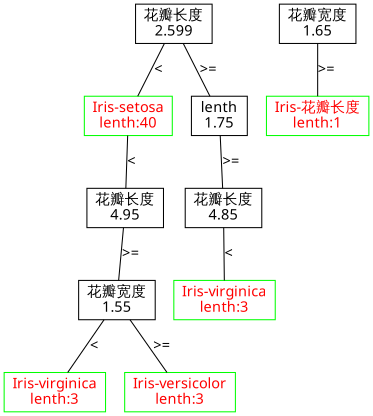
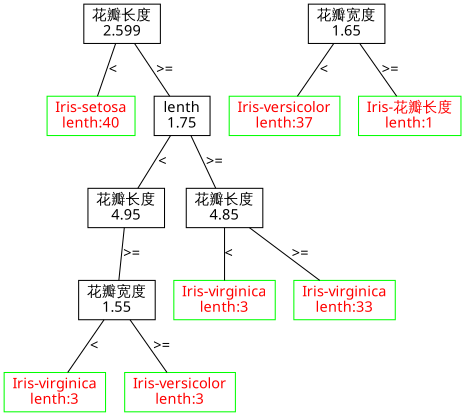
node "Iris-versicolor lenth:37": added
edge "Iris-setosa lenth:40" -- "花瓣长度 4.95": now "lenth 1.75" -- "花瓣长度 4.95"
node "Iris-virginica lenth:33": added
